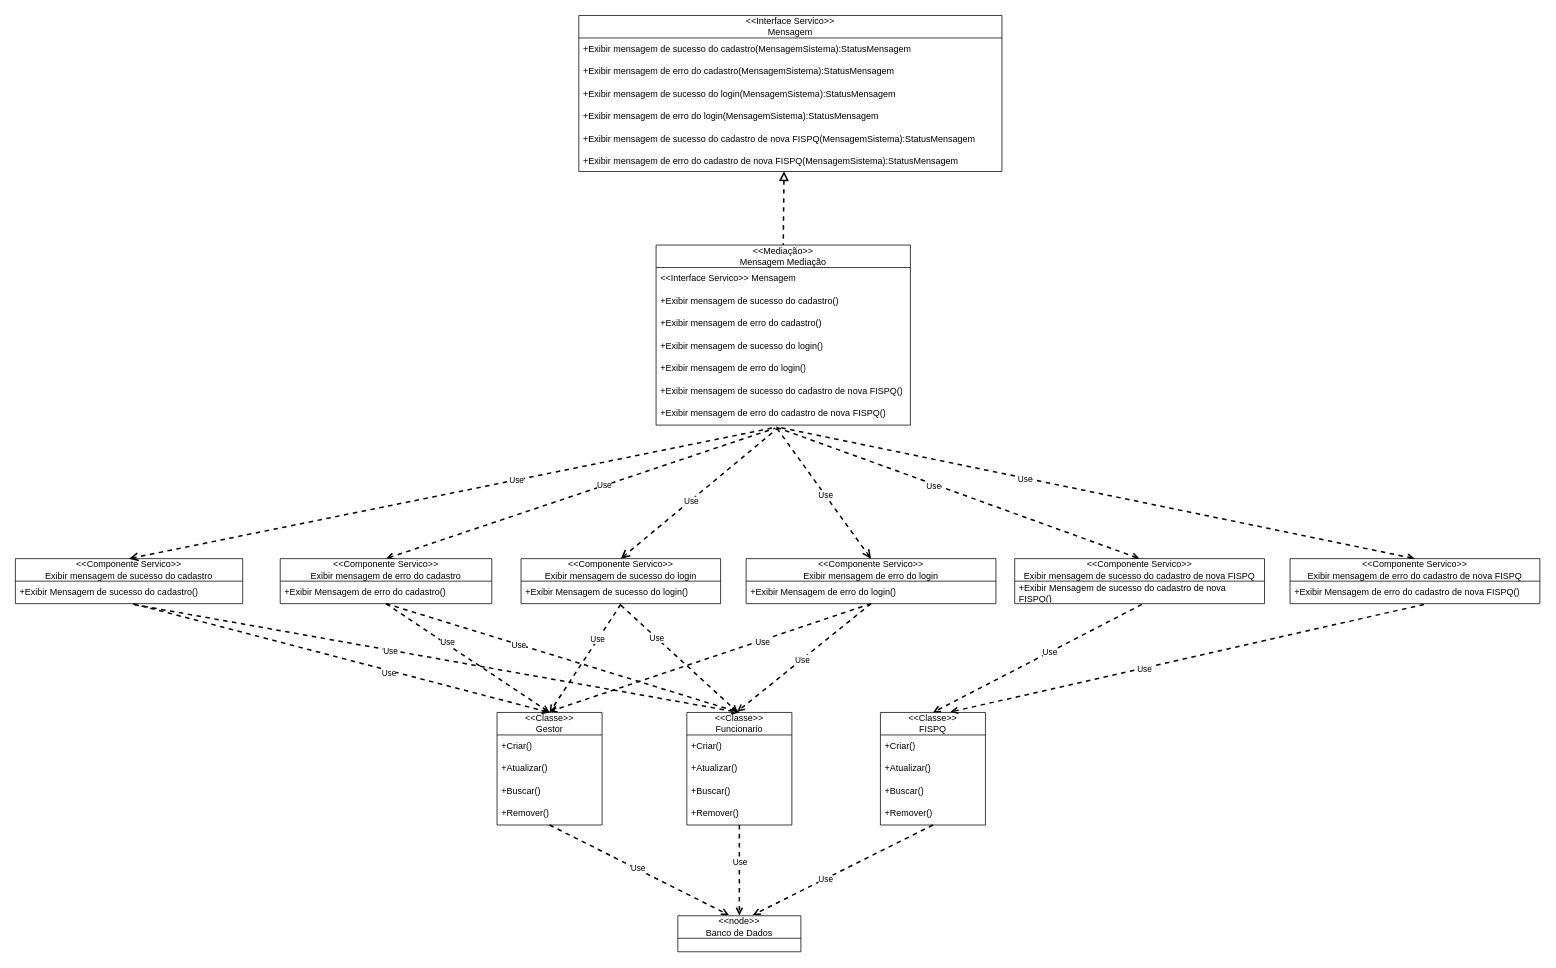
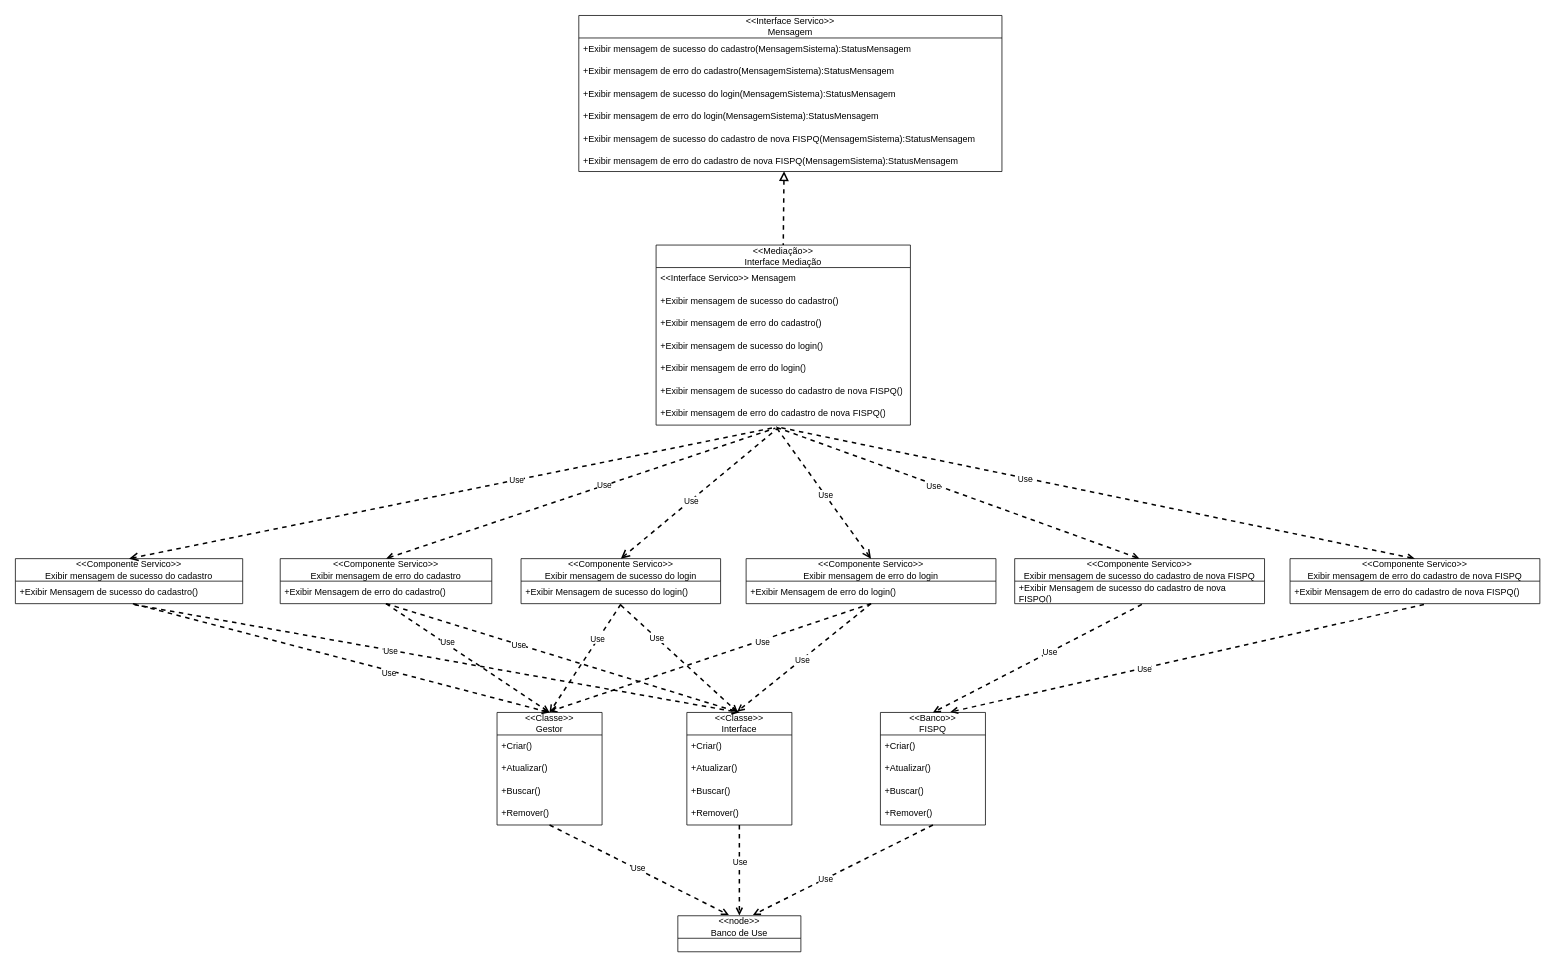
node "<<Mediação>> Mensagem Mediação": label "<<Mediação>> Mensagem Mediação" -> "<<Mediação>> Interface Mediação"
node "<<Classe>> Funcionario": label "<<Classe>> Funcionario" -> "<<Classe>> Interface"
node "<<Classe>> FISPQ": label "<<Classe>> FISPQ" -> "<<Banco>> FISPQ"
node "<<node>> Banco de Dados": label "<<node>> Banco de Dados" -> "<<node>> Banco de Use"
